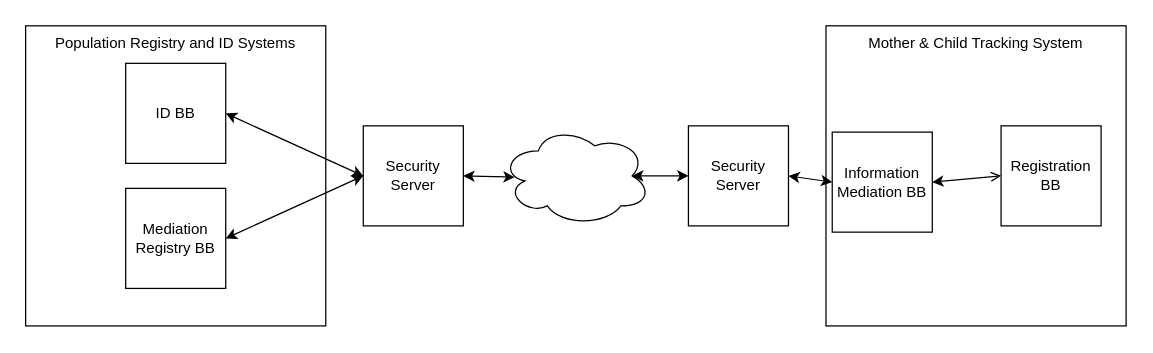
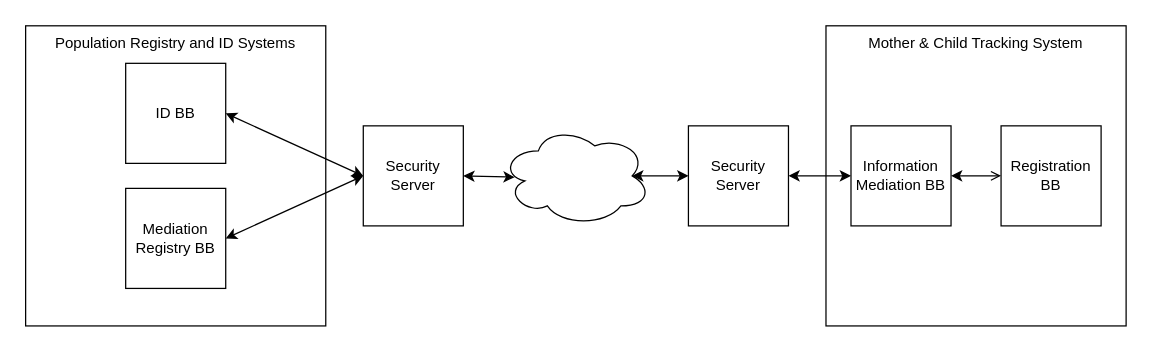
node "Information Mediation BB": moved (882, 182) -> (901, 176)
